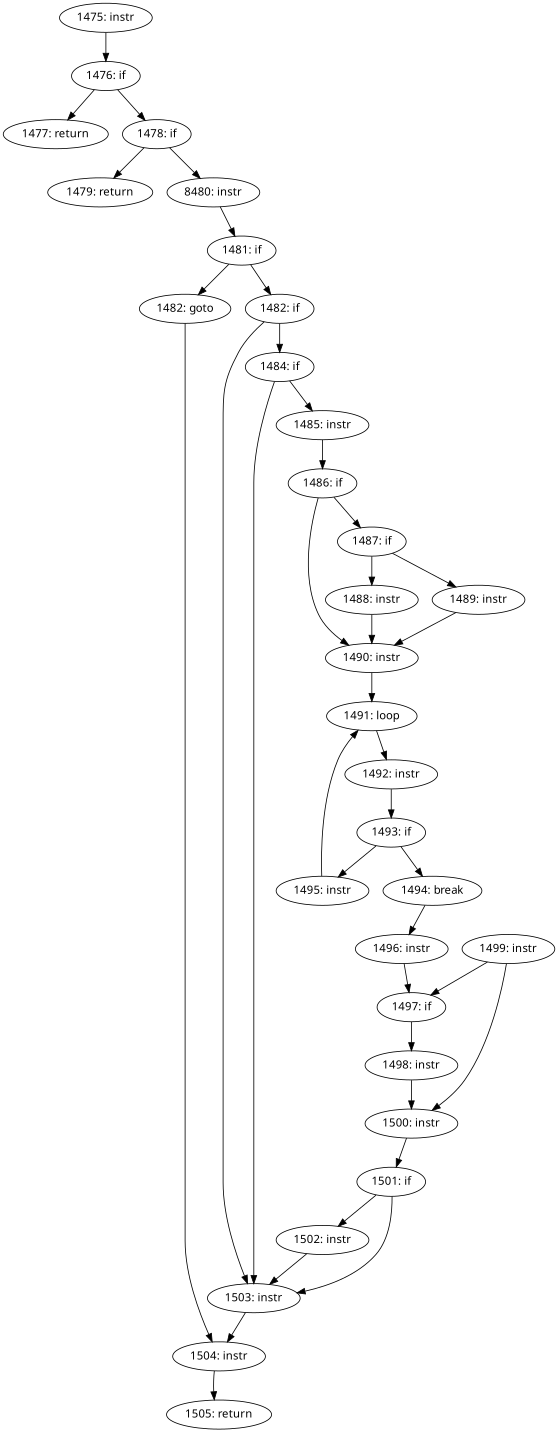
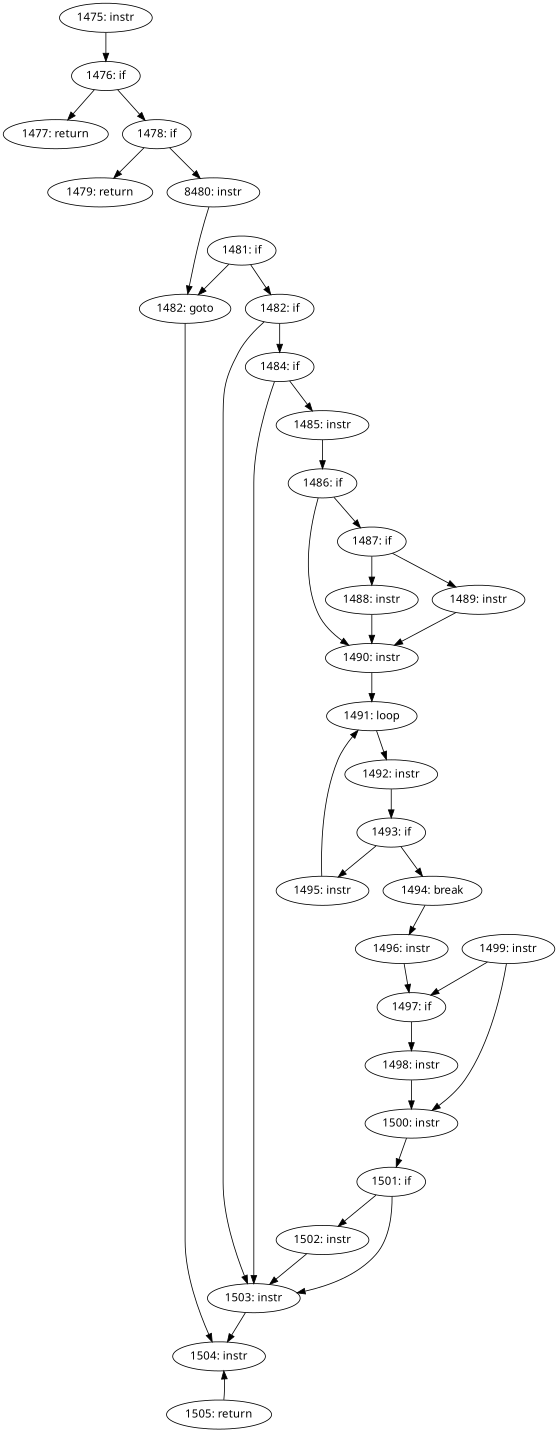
edge "8480: instr" -> "1481: if": now "8480: instr" -> "1482: goto"
edge "1504: instr" -> "1505: return": reversed
